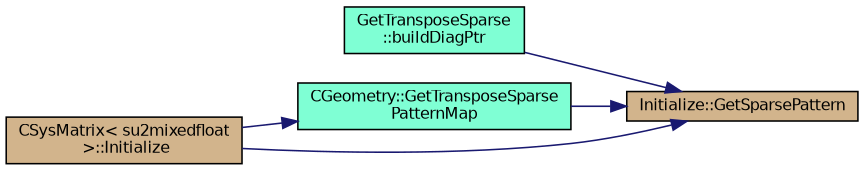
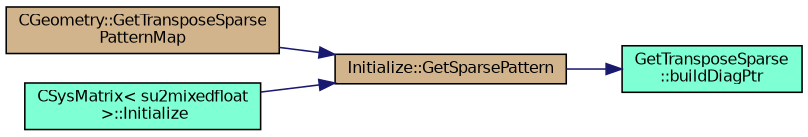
edge "GetTransposeSparse ::buildDiagPtr" -> "Initialize::GetSparsePattern": reversed
node "CGeometry::GetTransposeSparse PatternMap": fillcolor aquamarine -> tan
edge "CSysMatrix< su2mixedfloat >::Initialize" -> "CGeometry::GetTransposeSparse PatternMap": removed
node "CSysMatrix< su2mixedfloat >::Initialize": fillcolor tan -> aquamarine
